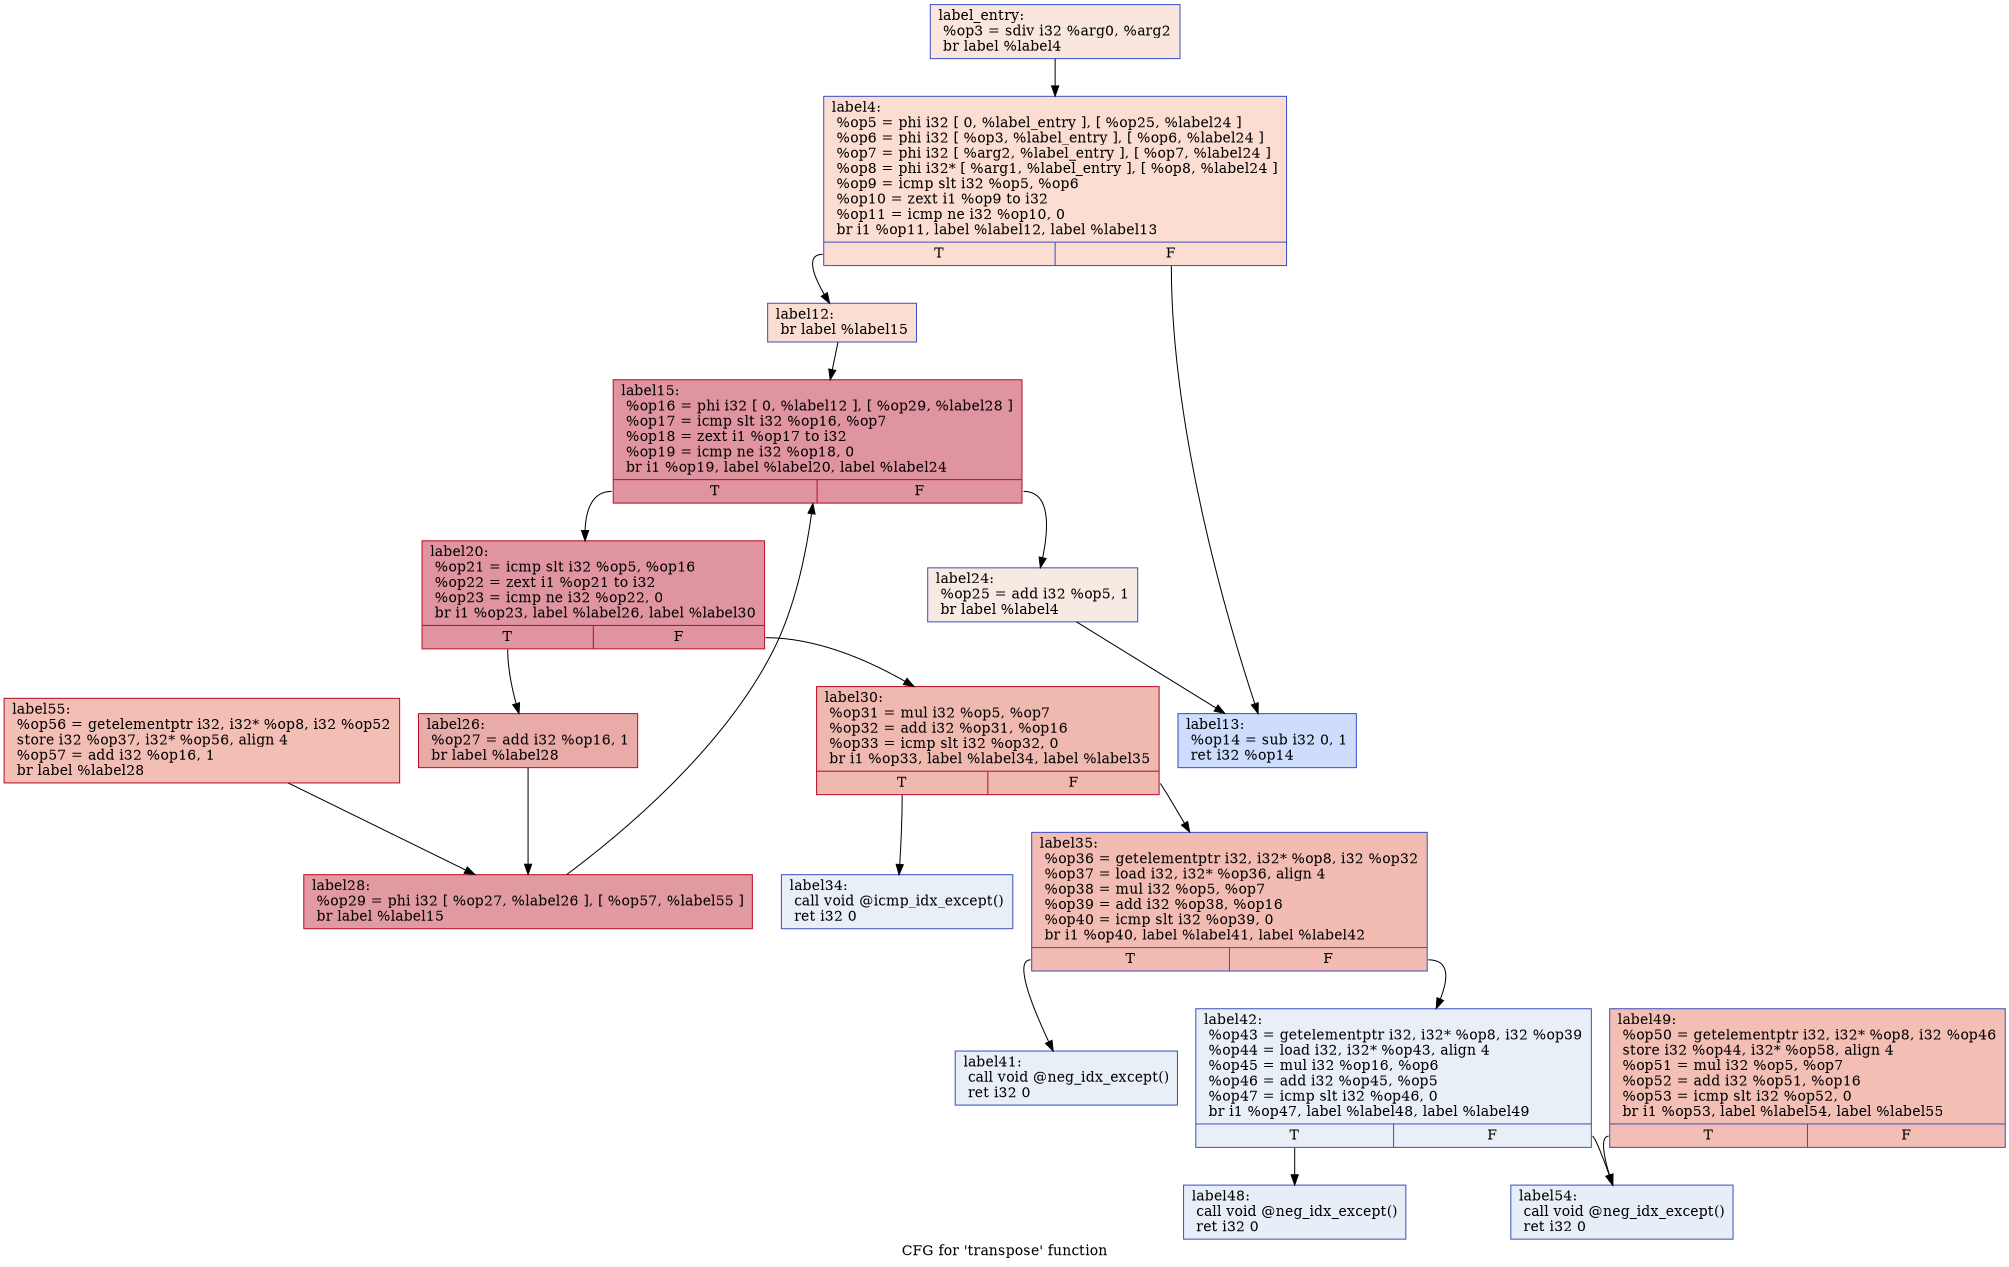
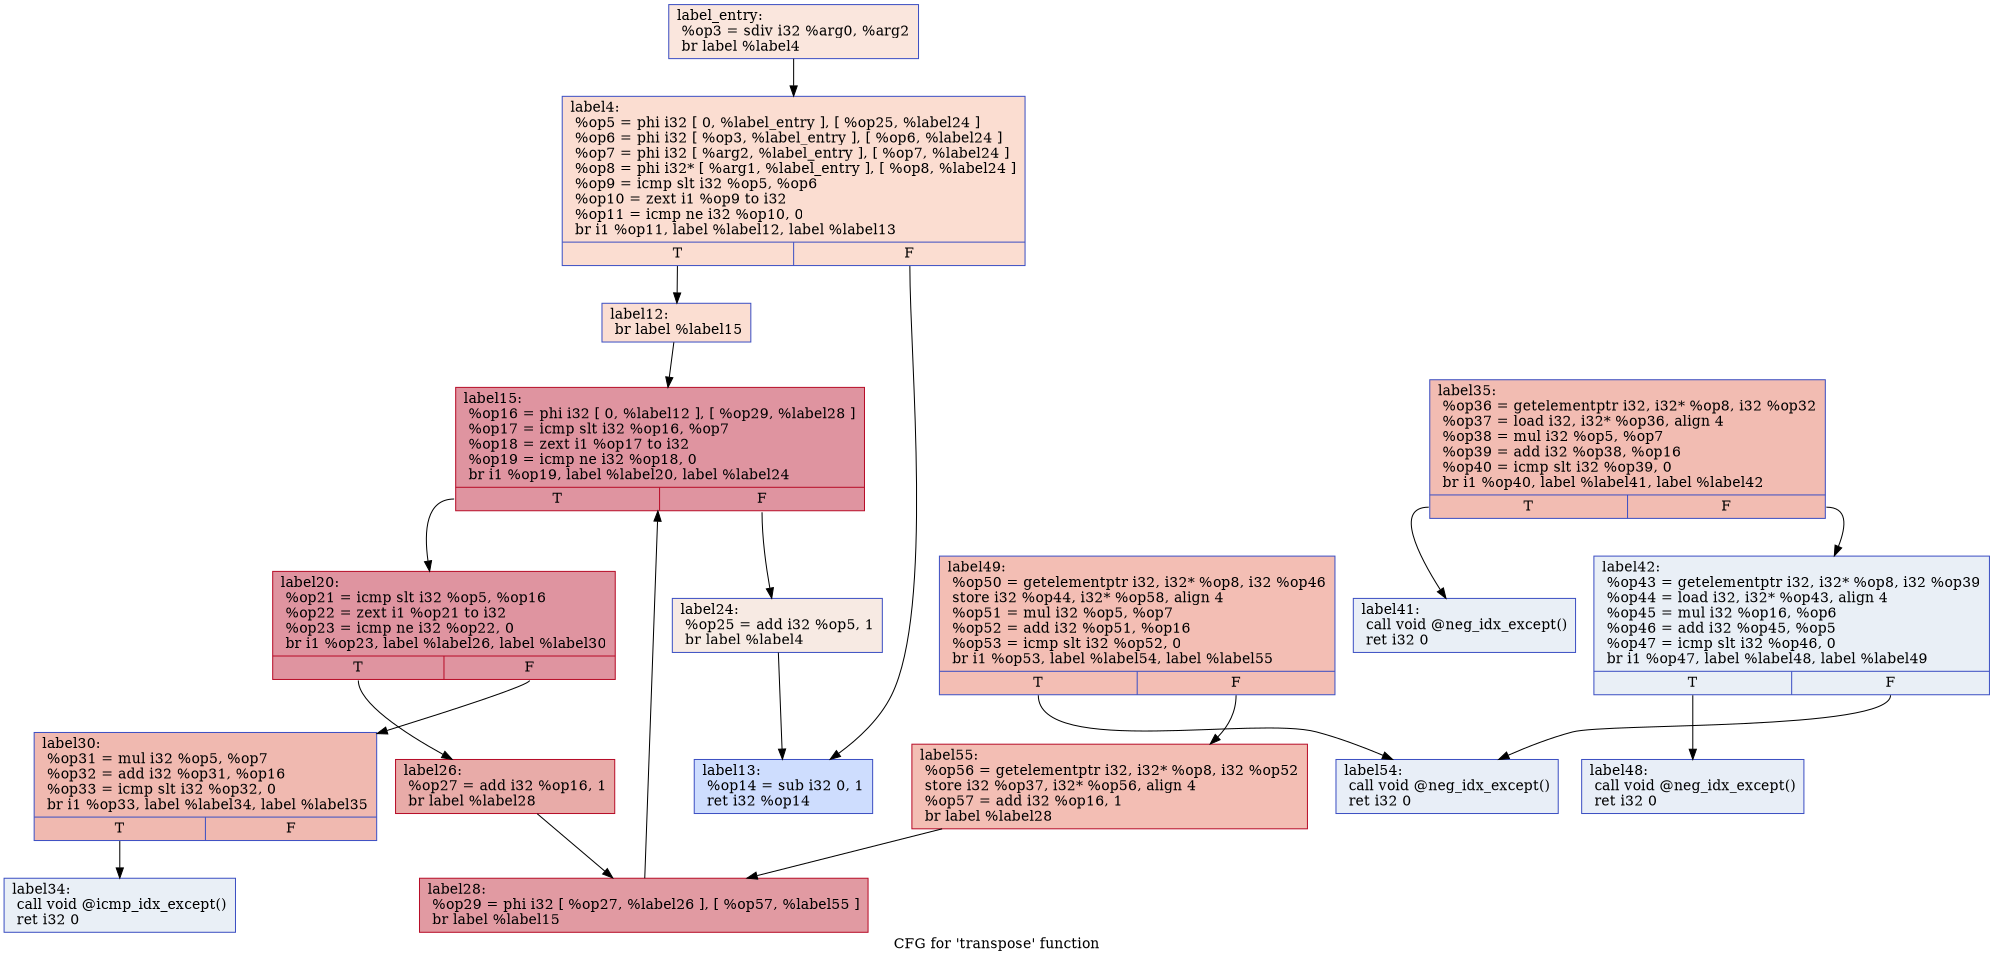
edge "label49:" -> "label55:": added
node "label30:": color #b70d28ff -> #3d50c3ff
edge "label30:" -> "label35:": removed
